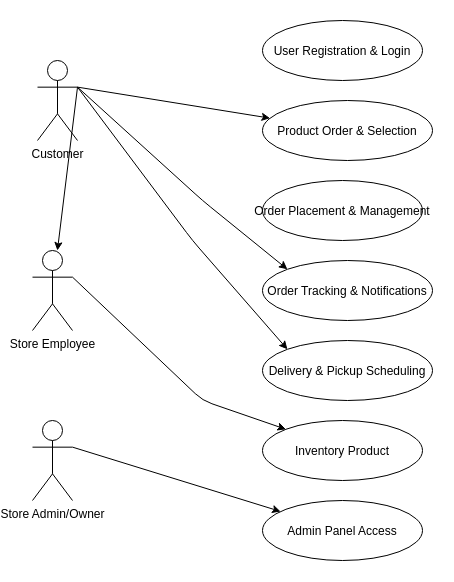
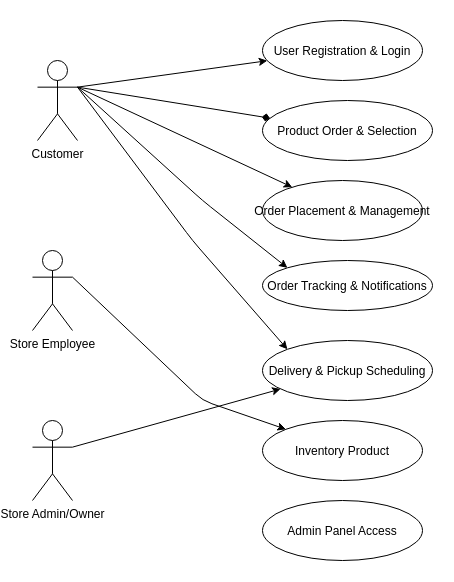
edge "Customer" -> "User Registration & Login": added
edge "Customer" -> "Product Order & Selection": arrowhead classic -> diamond
edge "Customer" -> "Store Employee": now "Customer" -> "Order Placement & Management"
node "Order Tracking & Notifications": size 170x60 -> 170x50
edge "Store Admin/Owner" -> "Admin Panel Access": now "Store Admin/Owner" -> "Delivery & Pickup Scheduling"
